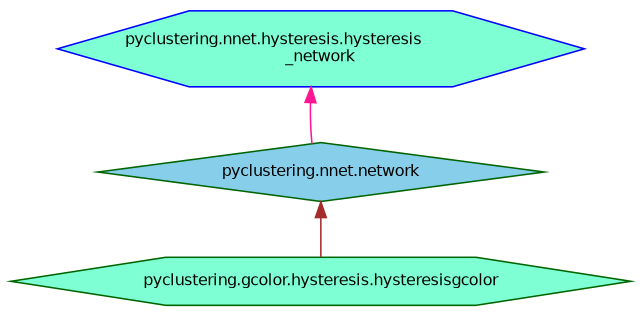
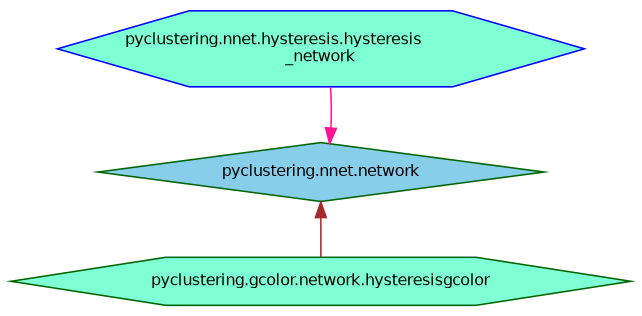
edge "pyclustering.nnet.network" -> "pyclustering.nnet.hysteresis.hysteresis _network": reversed
node "pyclustering.gcolor.hysteresis.hysteresisgcolor": label "pyclustering.gcolor.hysteresis.hysteresisgcolor" -> "pyclustering.gcolor.network.hysteresisgcolor"
